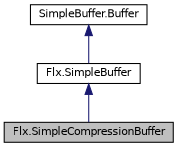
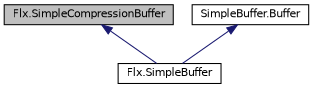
edge "Flx.SimpleCompressionBuffer" -> "Flx.SimpleBuffer": reversed
